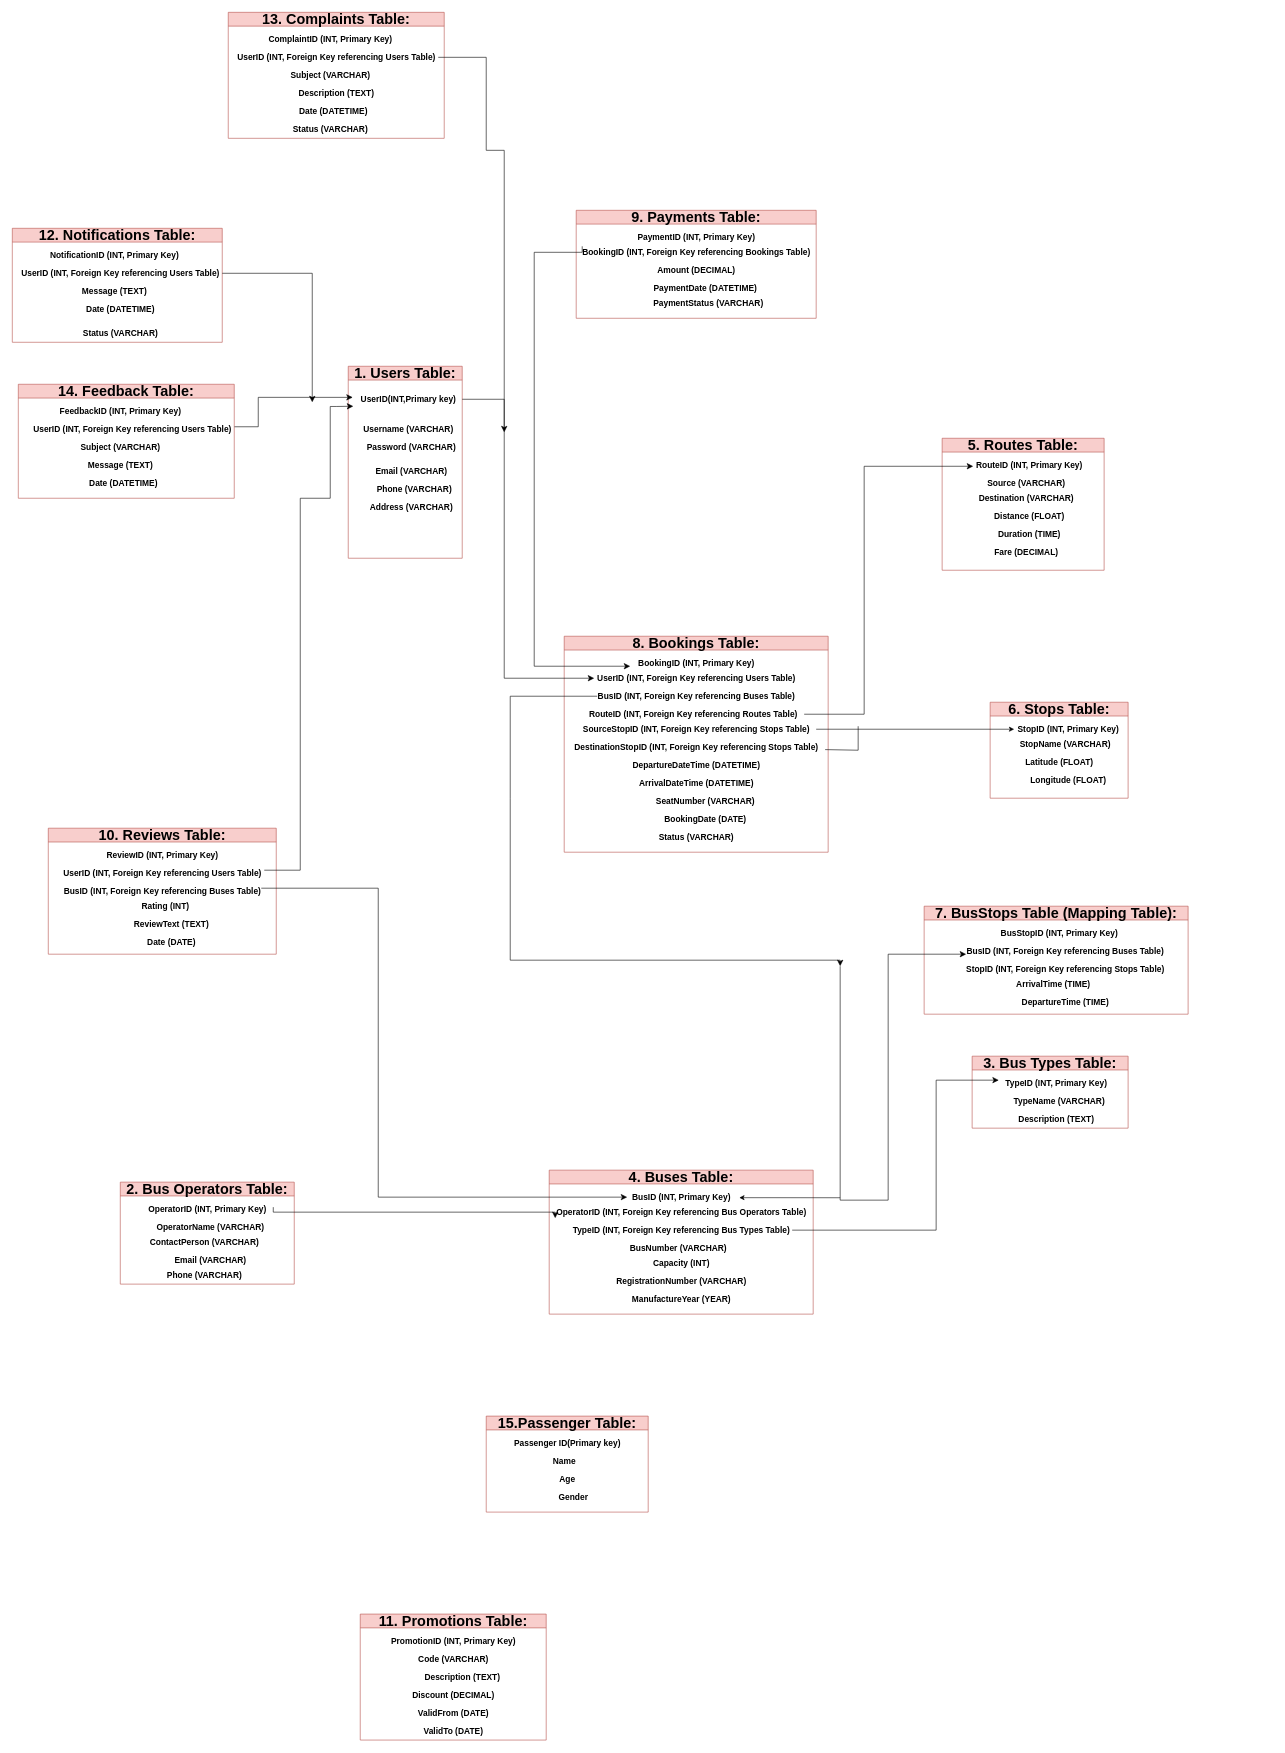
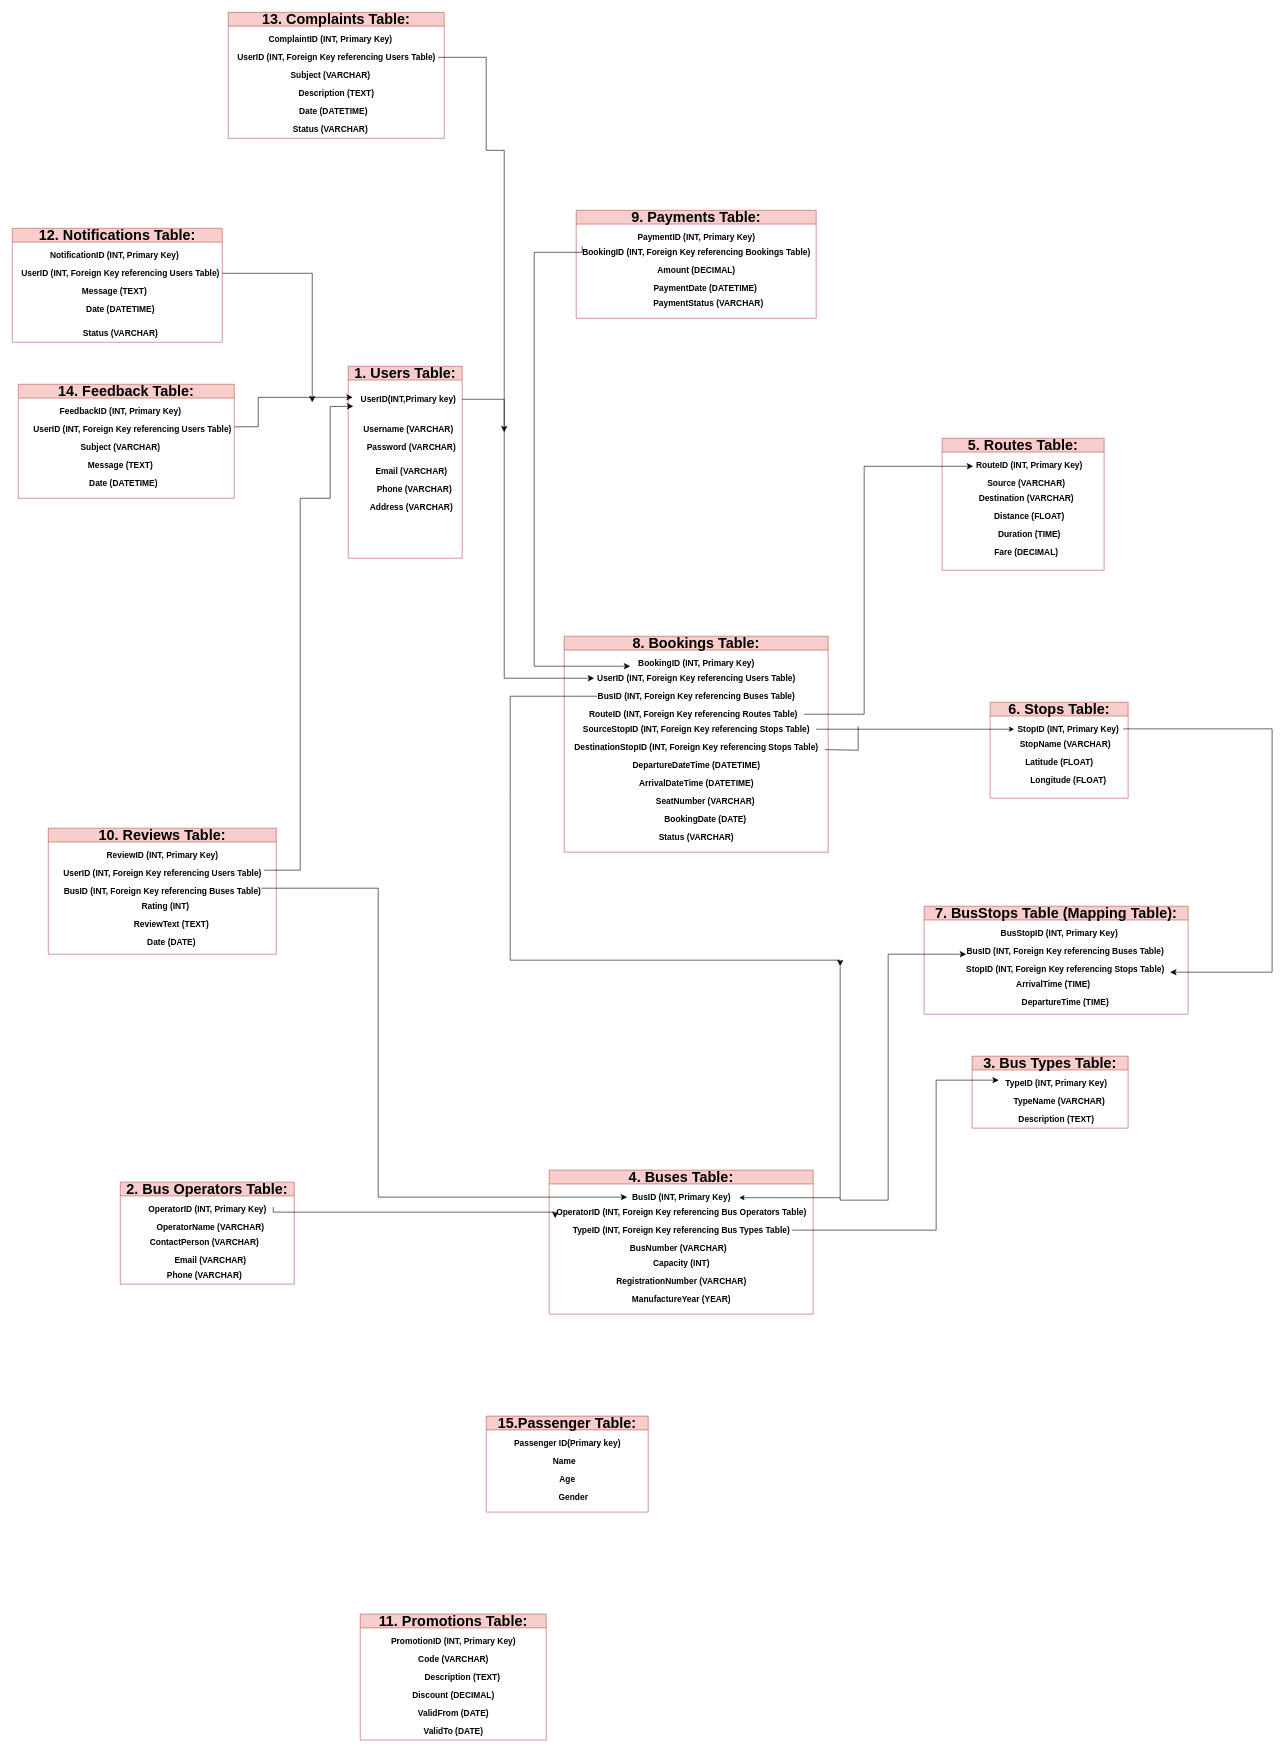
edge "StopID (INT, Primary Key)" -> "StopID (INT, Foreign Key referencing Stops Table)": added
